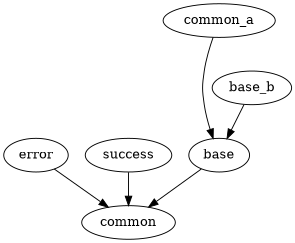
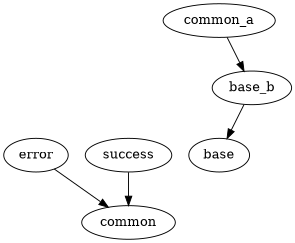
edge "common_a" -> "base": now "common_a" -> "base_b"
edge "base" -> "common": removed
